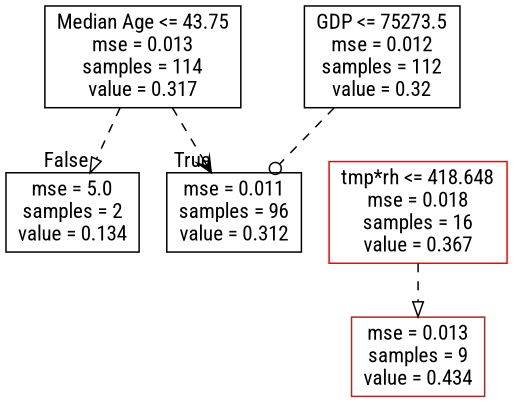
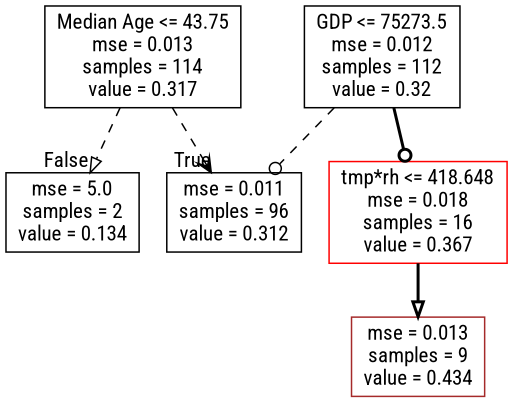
edge "GDP <= 75273.5 mse = 0.012 samples = 112 value = 0.32" -> "tmp*rh <= 418.648 mse = 0.018 samples = 16 value = 0.367": added
edge "tmp*rh <= 418.648 mse = 0.018 samples = 16 value = 0.367" -> "mse = 0.013 samples = 9 value = 0.434": style dashed -> bold
